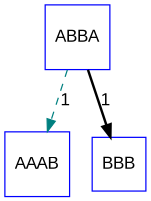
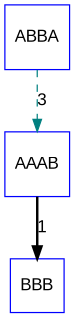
edge "ABBA" -> "BBB": now "AAAB" -> "BBB"
edge "ABBA" -> "AAAB": label "1" -> "3"
